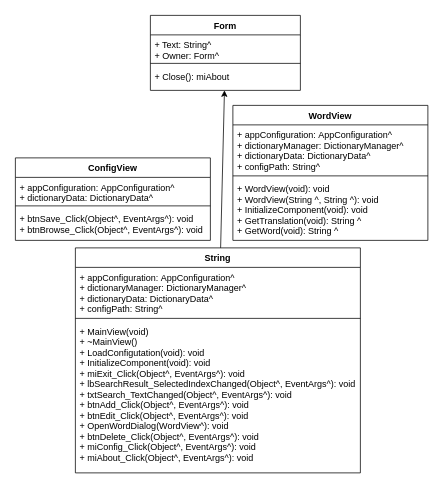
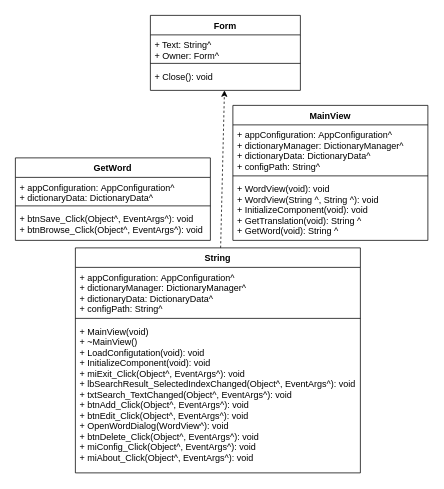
node "+ Close(): miAbout": label "+ Close(): miAbout" -> "+ Close(): void"
node "WordView": label "WordView" -> "MainView"
node "ConfigView": label "ConfigView" -> "GetWord"
edge "String" -> "Form": style solid -> dashed
